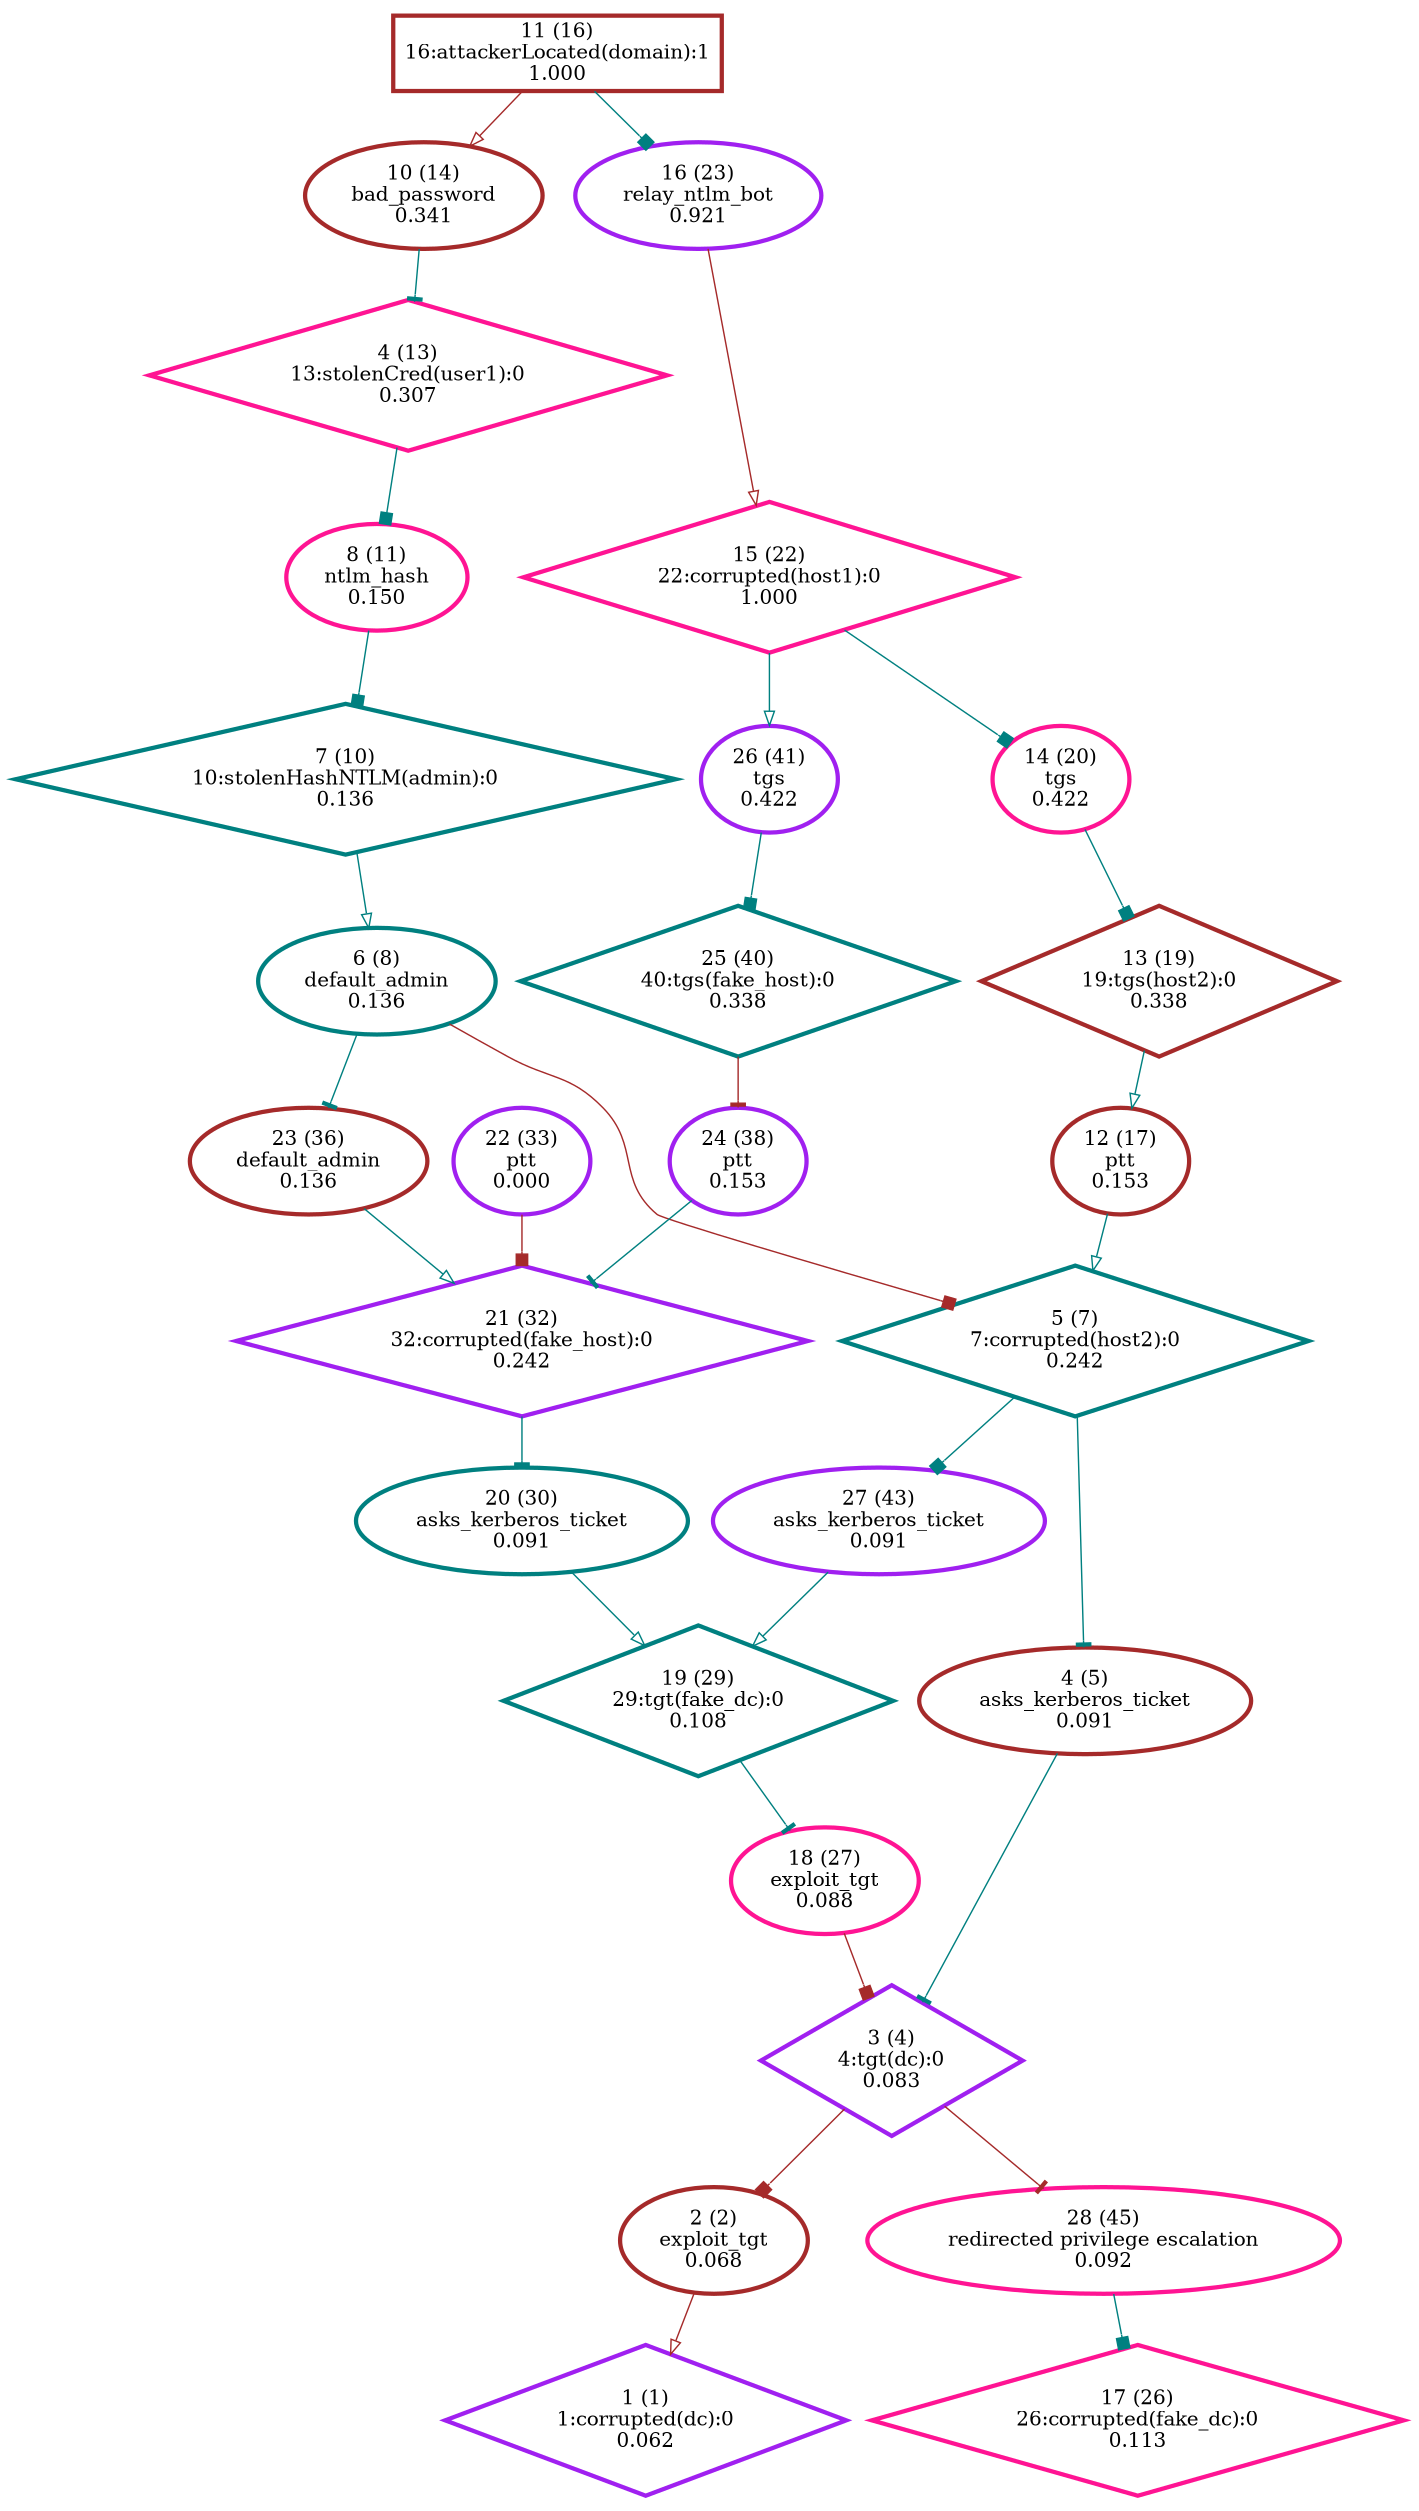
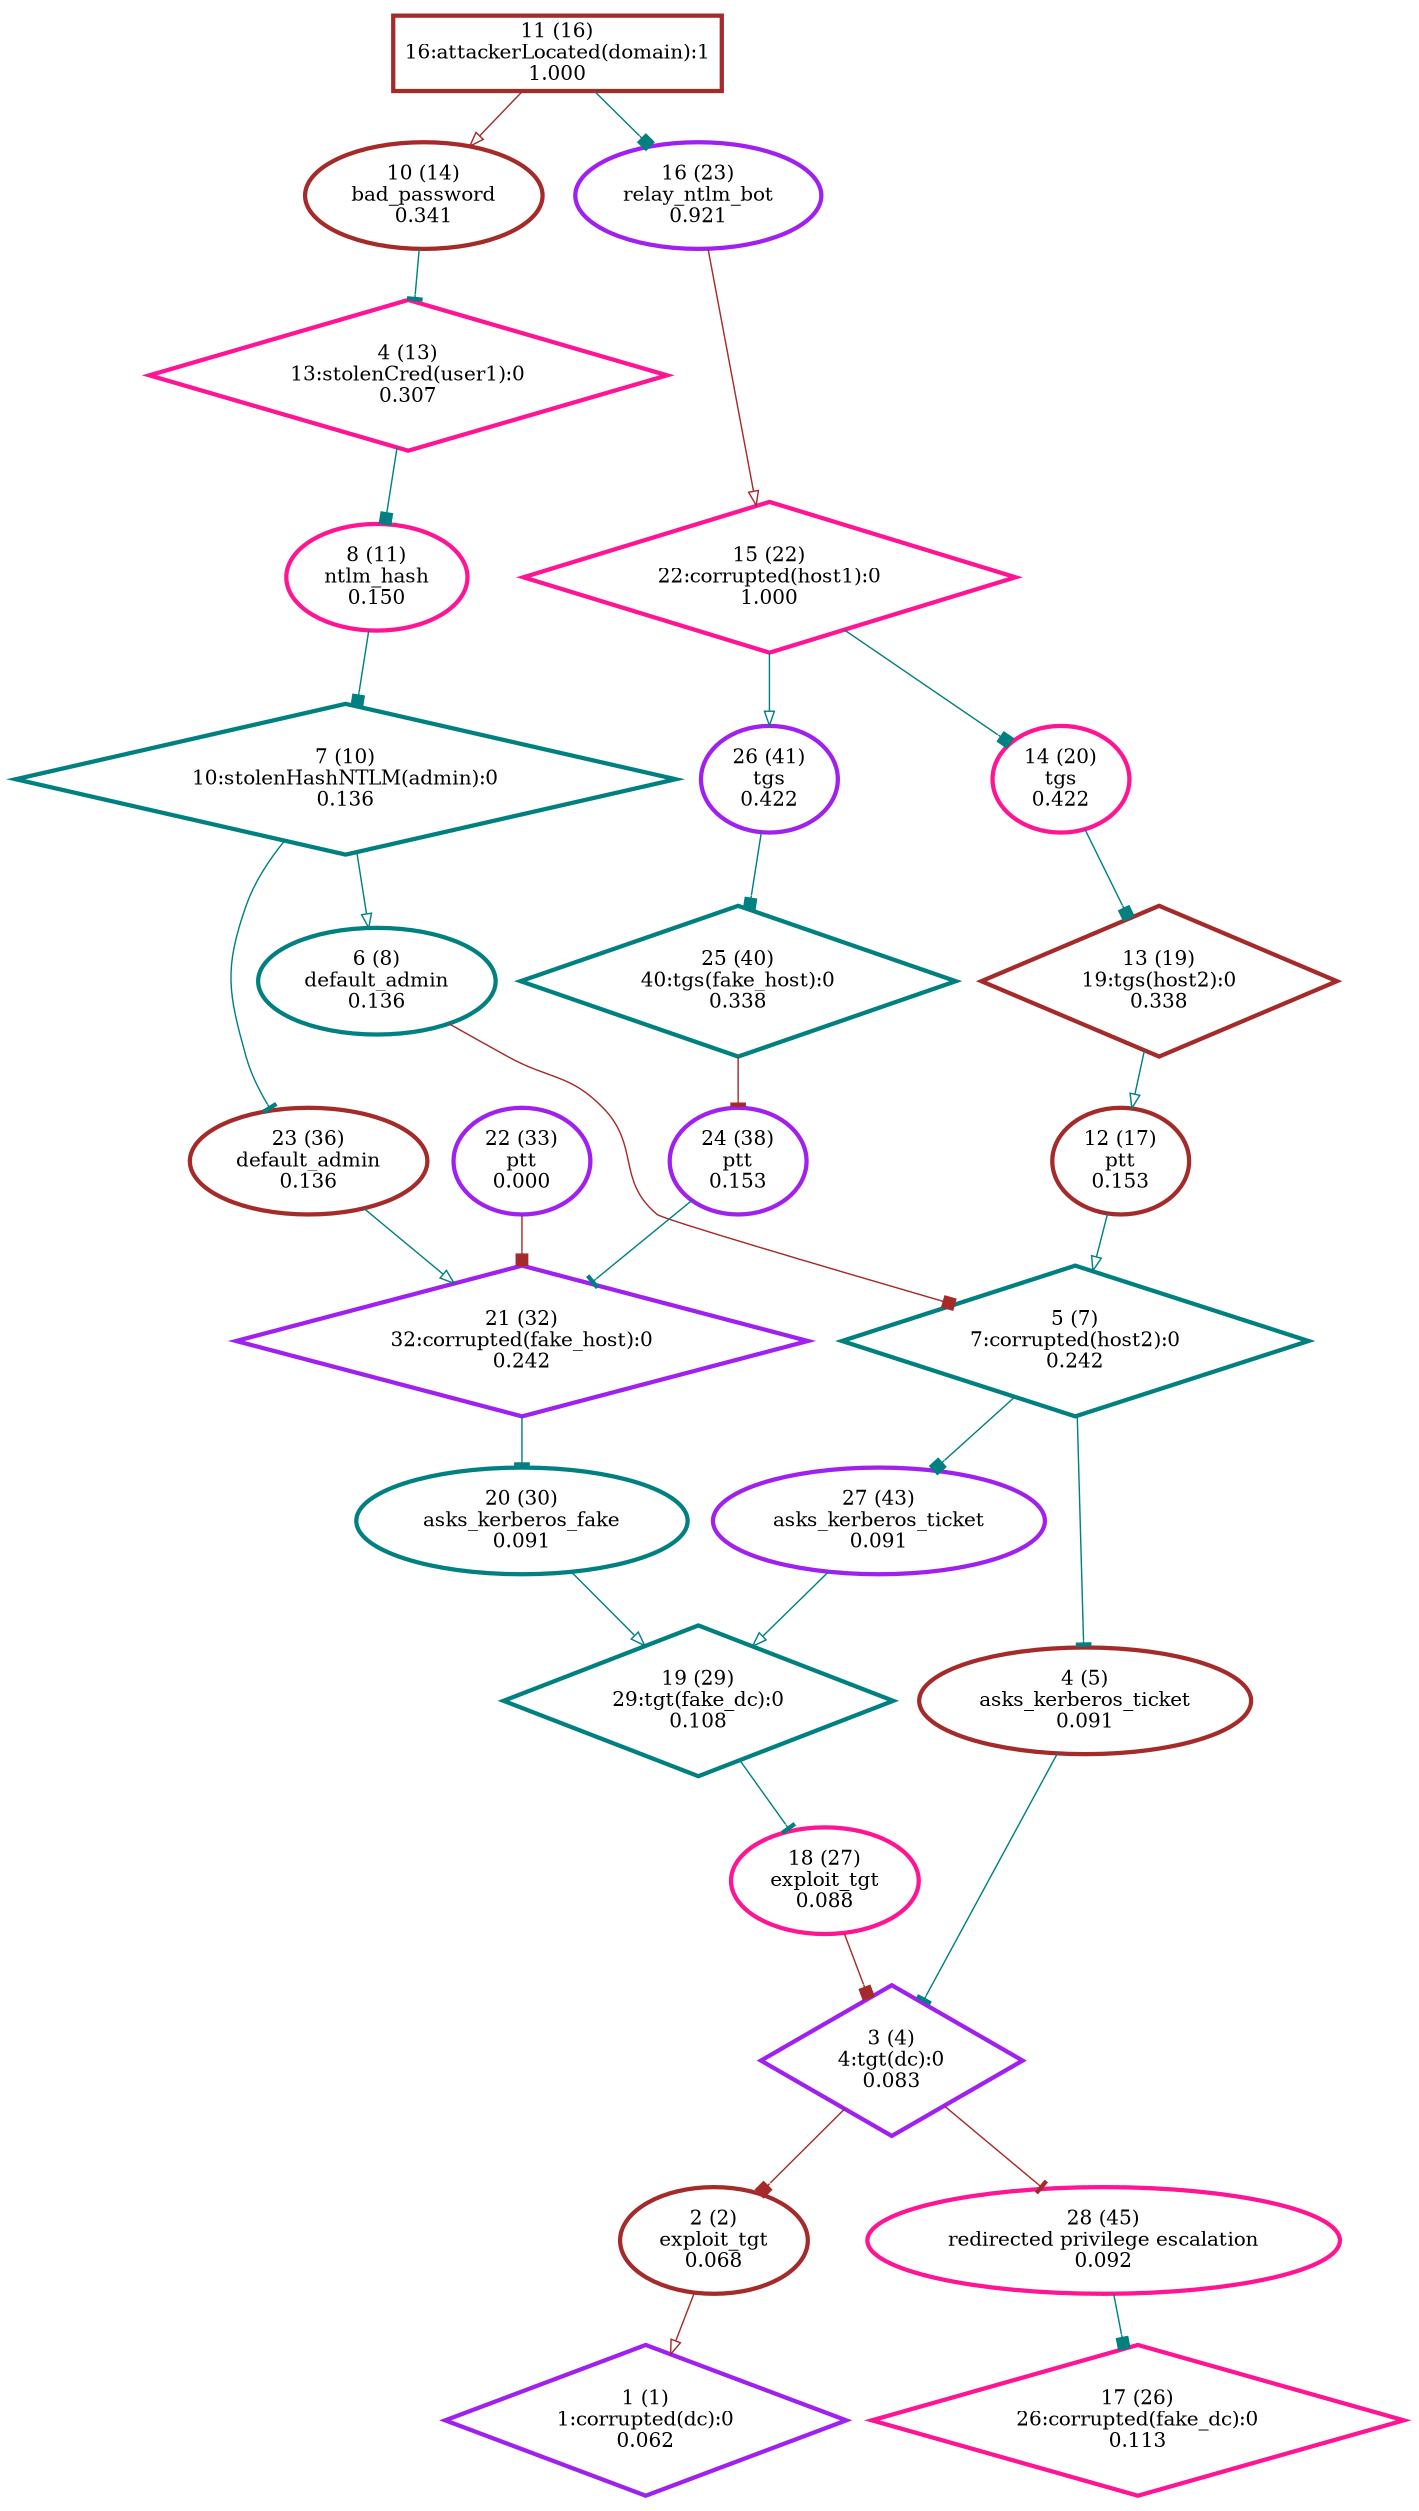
edge "6 (8) default_admin 0.136" -> "23 (36) default_admin 0.136": now "7 (10) 10:stolenHashNTLM(admin):0 0.136" -> "23 (36) default_admin 0.136"
node "20 (30) asks_kerberos_ticket 0.091": label "20 (30) asks_kerberos_ticket 0.091" -> "20 (30) asks_kerberos_fake 0.091"
